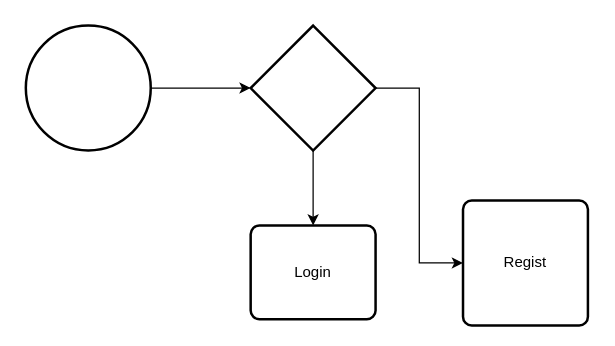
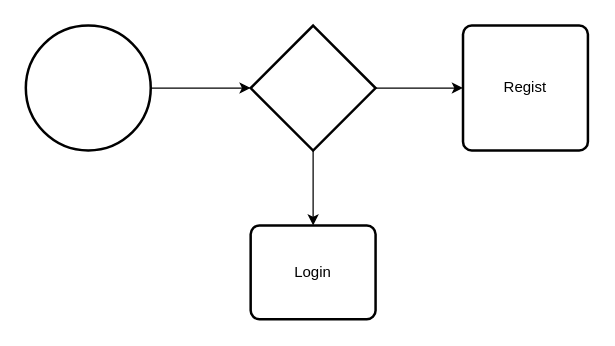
node "Regist": moved (526, 263) -> (526, 88)
